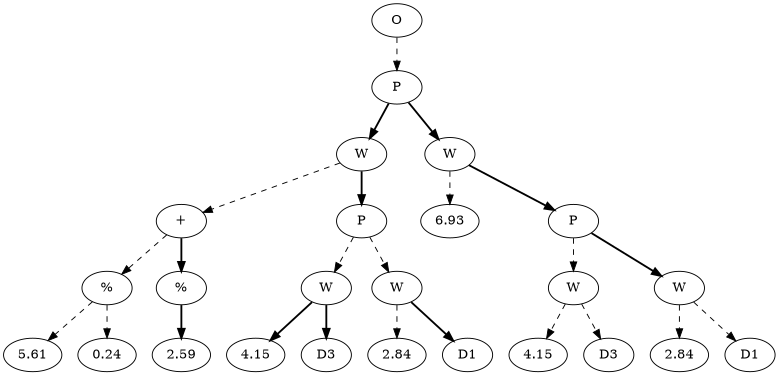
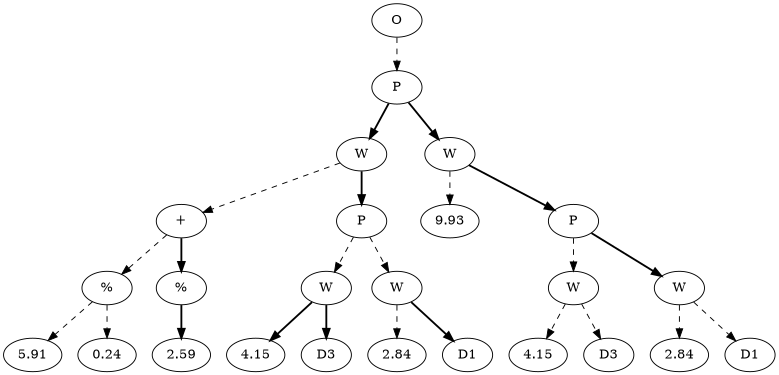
node "6.93": label "6.93" -> "9.93"
node "5.61": label "5.61" -> "5.91"
